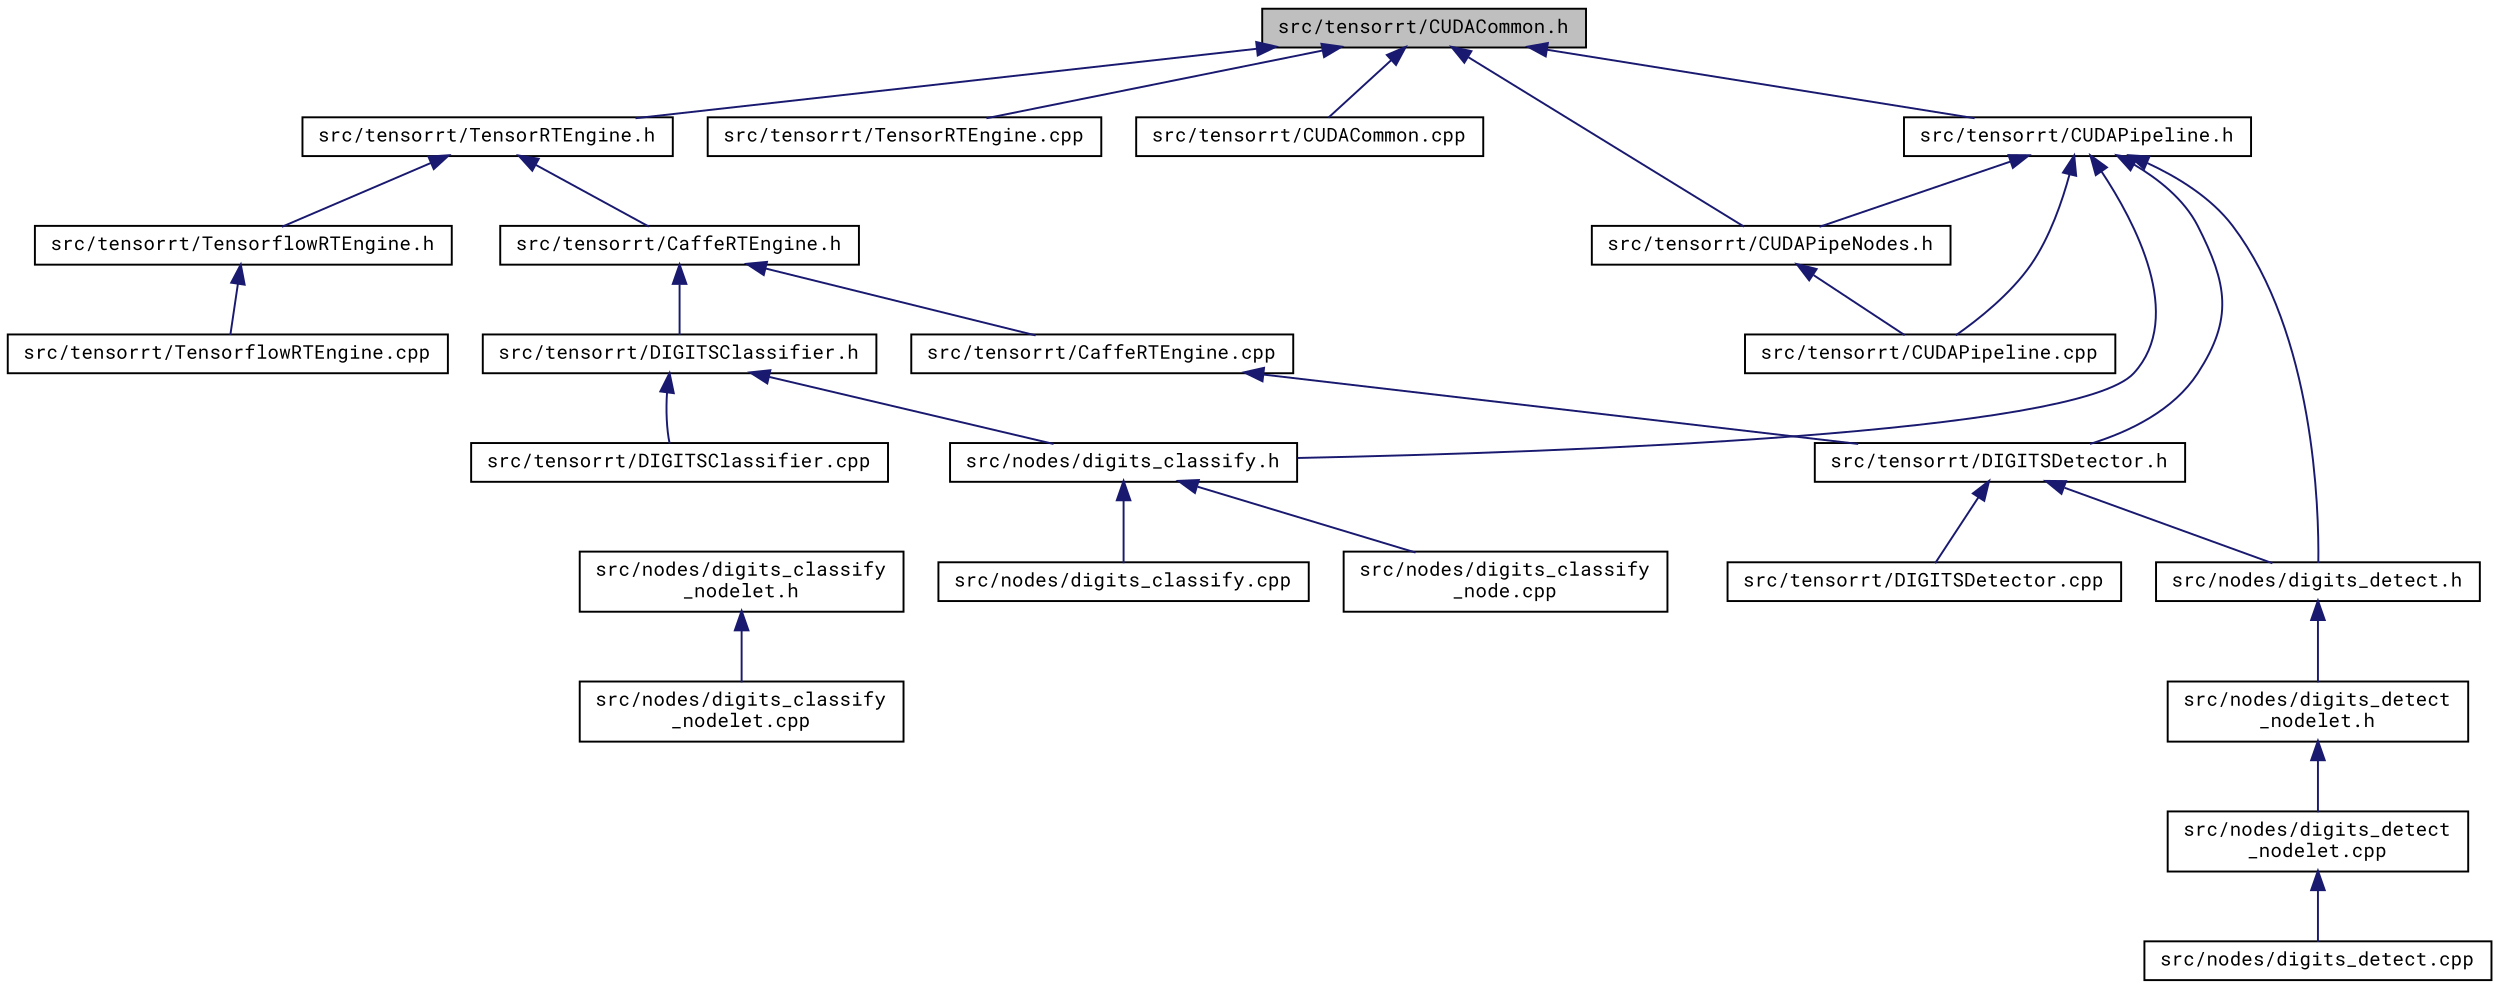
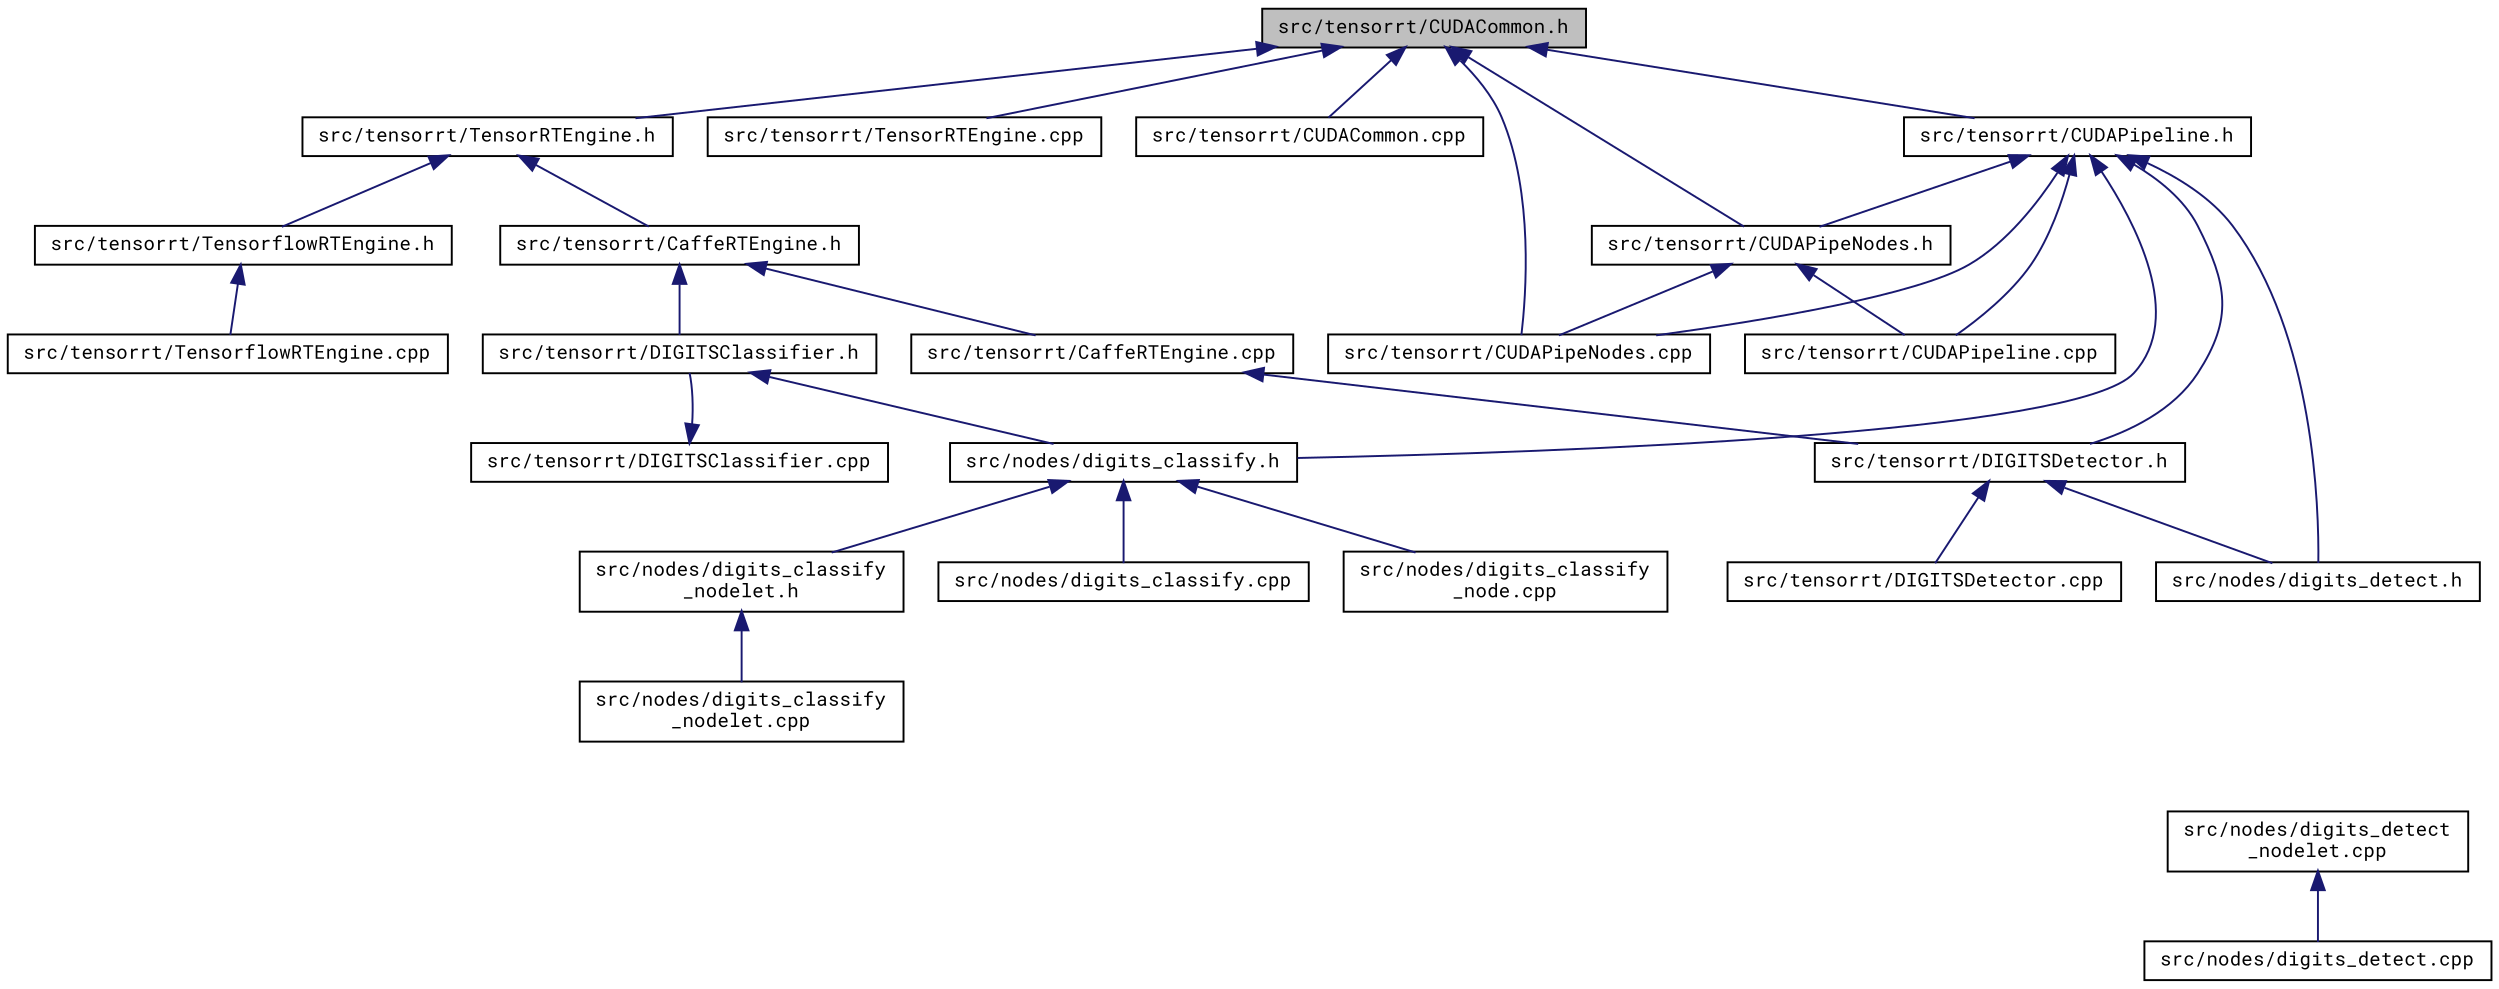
node "src/tensorrt/CUDAPipeNodes.cpp": added
edge "src/tensorrt/DIGITSClassifier.cpp" -> "src/tensorrt/DIGITSClassifier.h": reversed
edge "src/nodes/digits_classify _nodelet.h" -> "src/nodes/digits_classify.h": added
node "src/nodes/digits_detect _nodelet.h": removed
